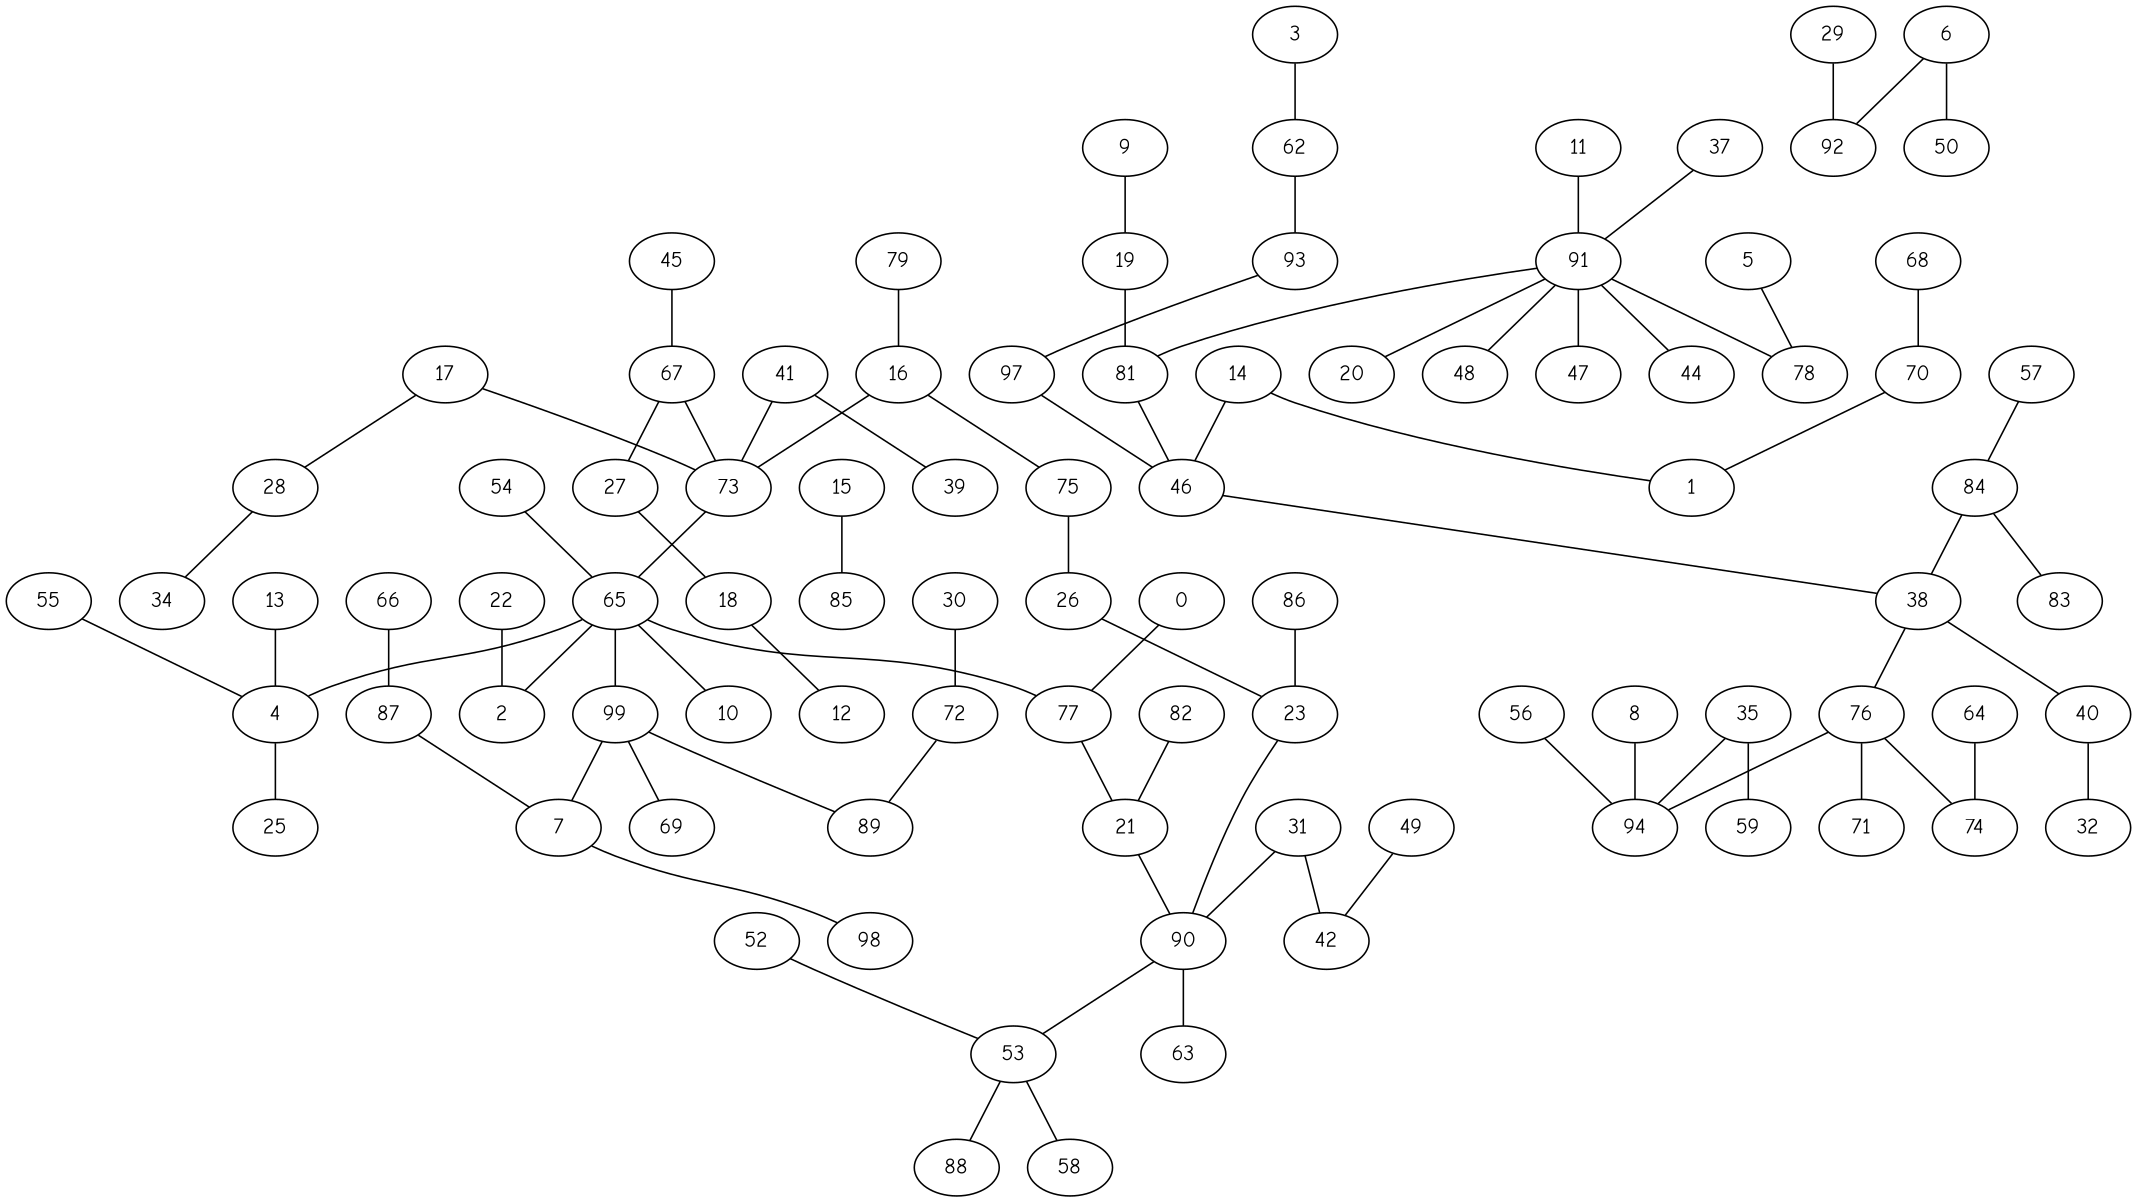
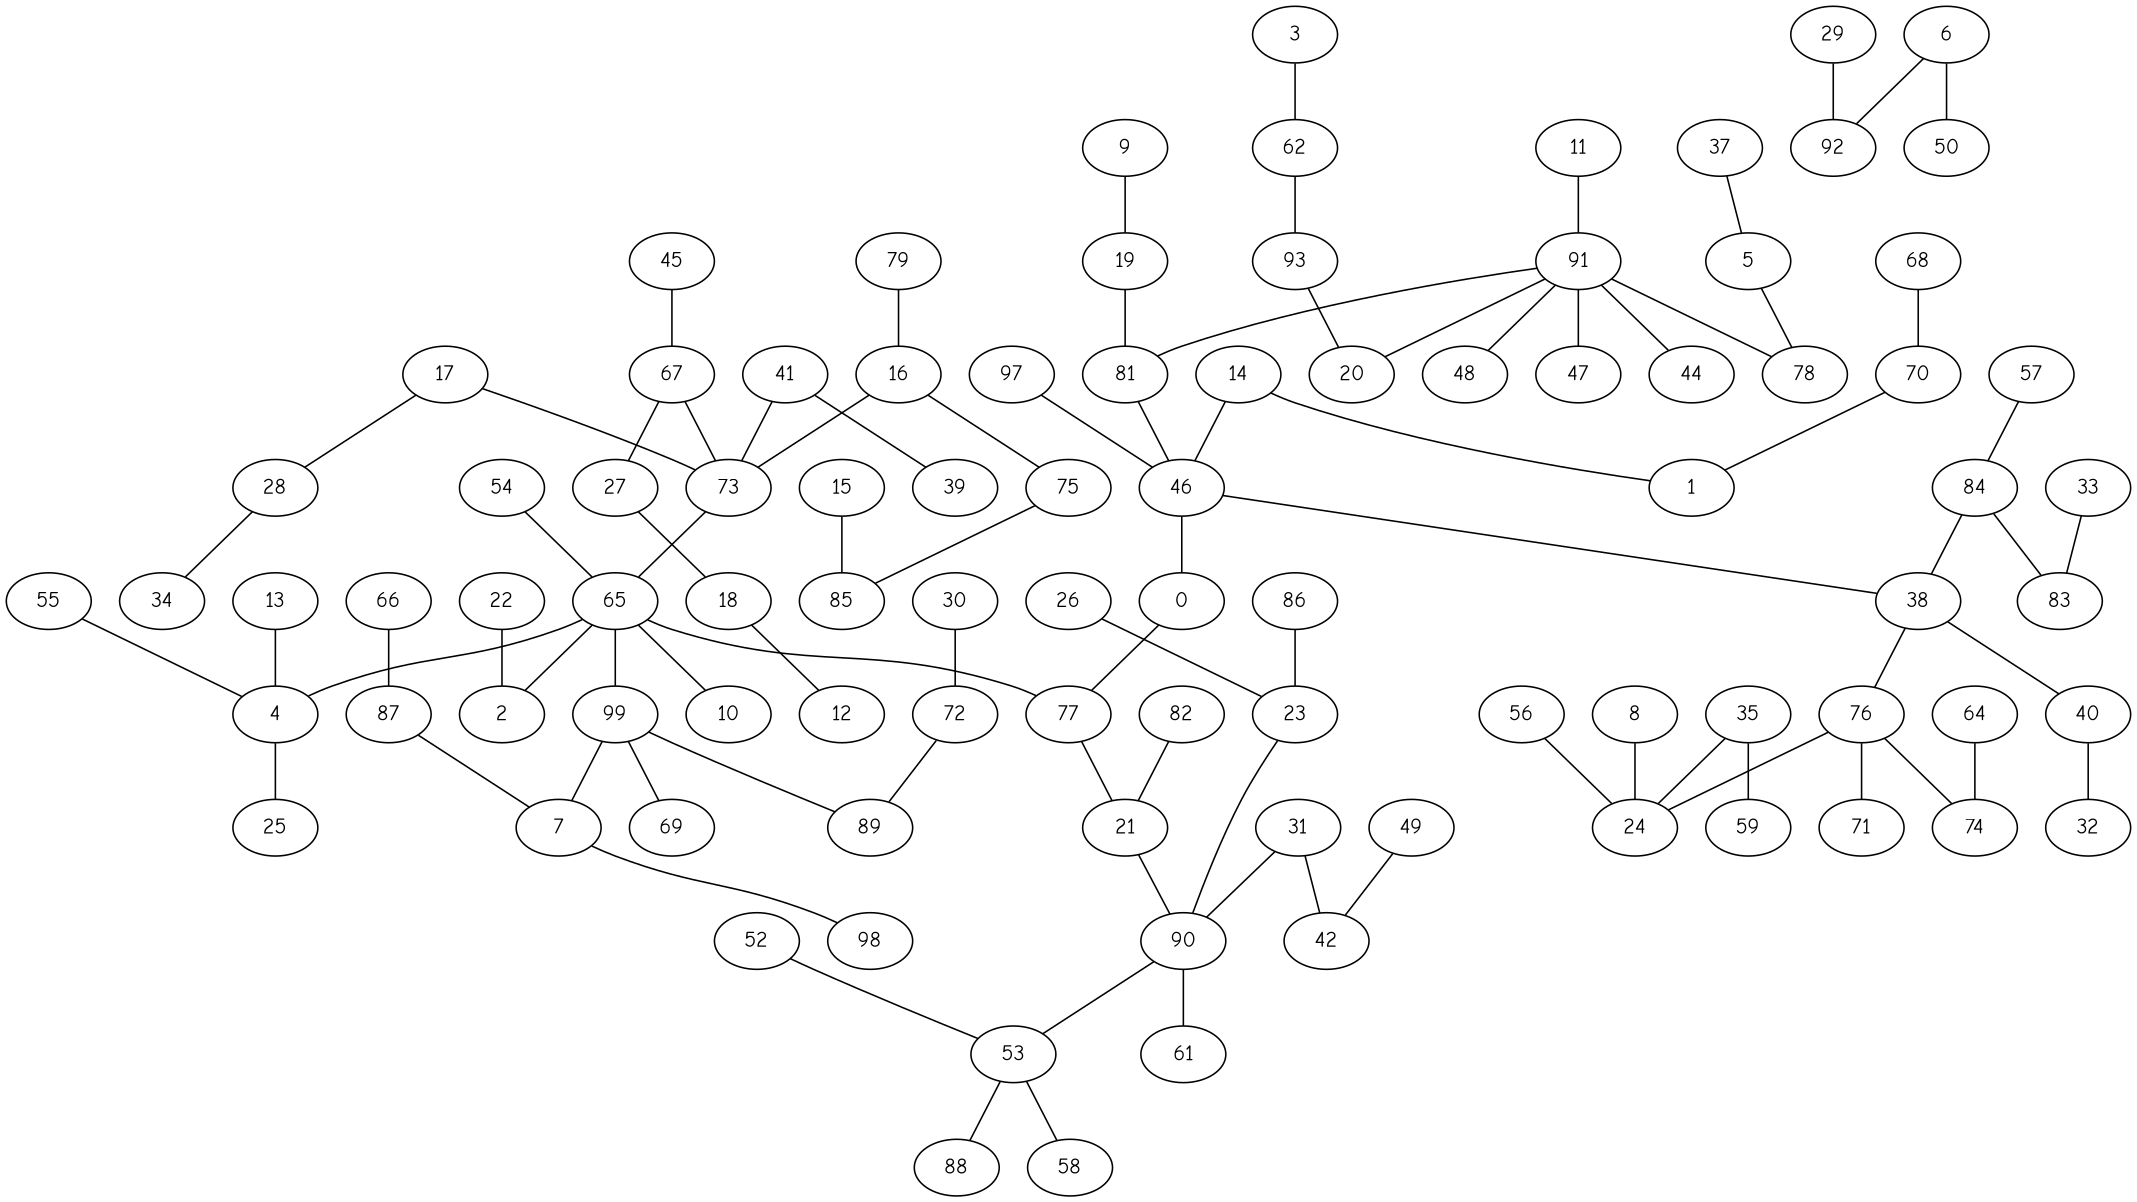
edge "37" -- "91": now "37" -- "5"
edge "93" -- "97": now "93" -- "20"
node "33": added
edge "75" -- "26": now "75" -- "85"
edge "46" -- "0": added
node "94": label "94" -> "24"
node "63": label "63" -> "61"
